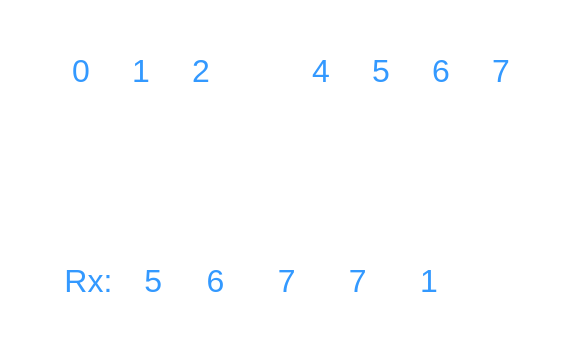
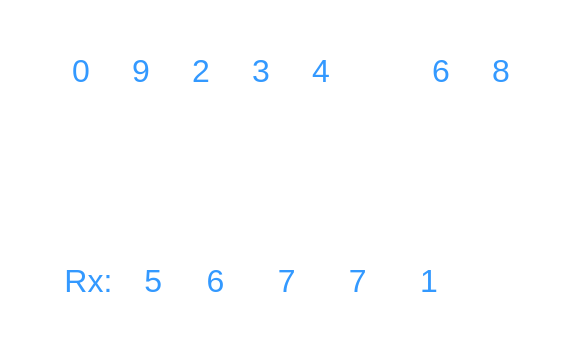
node "1": label "1" -> "9"
node "3": added
node "5": removed
node "7": label "7" -> "8"
